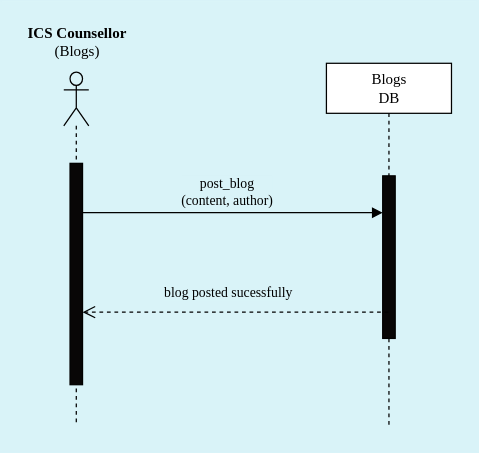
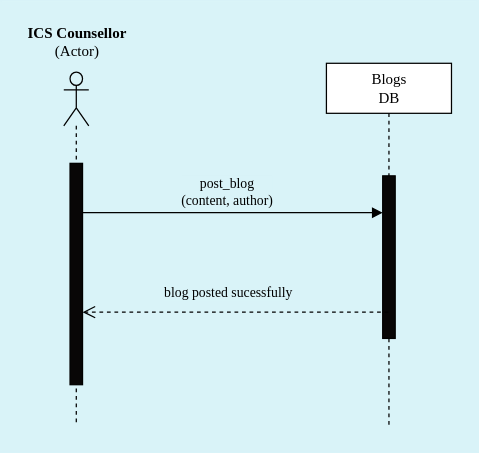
node "ICS Counsellor (Blogs)": label "ICS Counsellor (Blogs)" -> "ICS Counsellor (Actor)"
